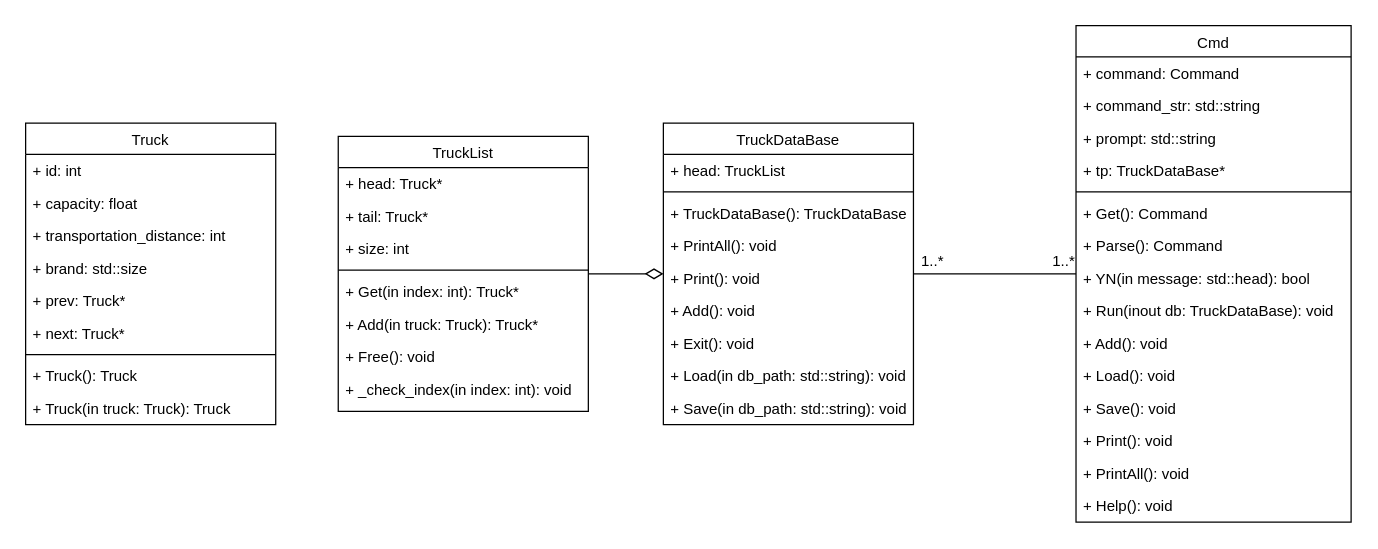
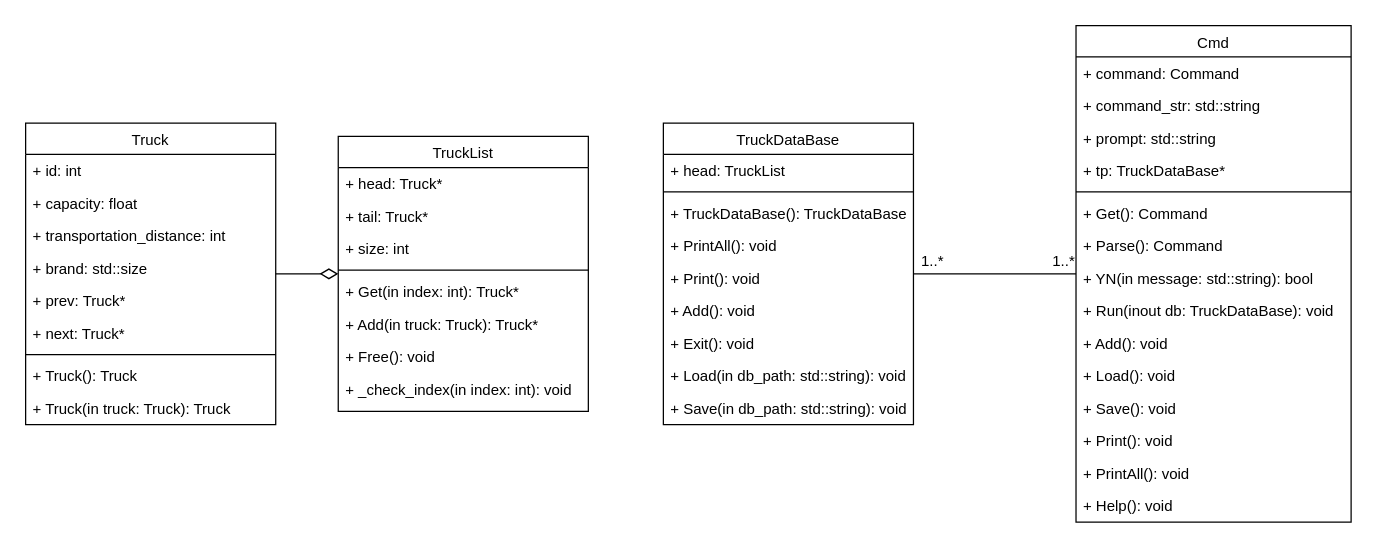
edge "Truck" -> "TruckList": added
edge "TruckList" -> "TruckDataBase": removed
node "+ YN(in message: std::head): bool": label "+ YN(in message: std::head): bool" -> "+ YN(in message: std::string): bool"
